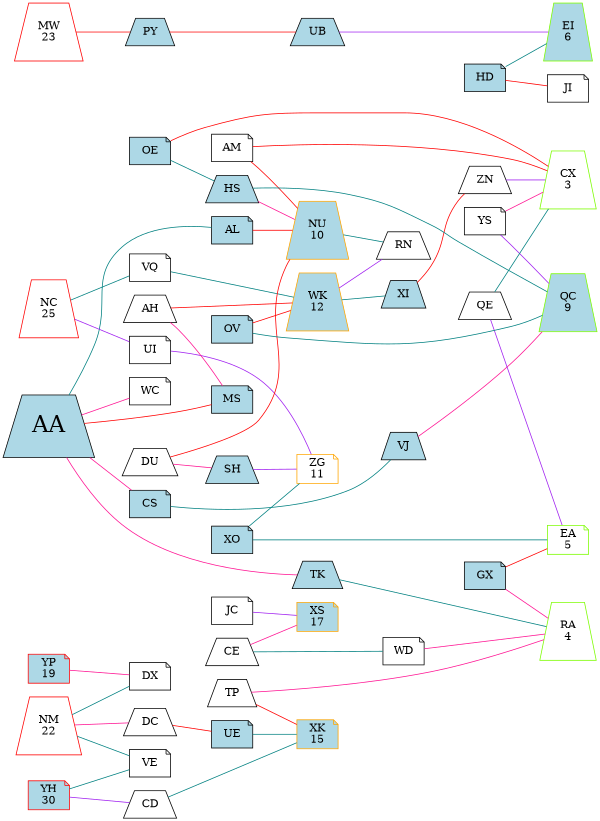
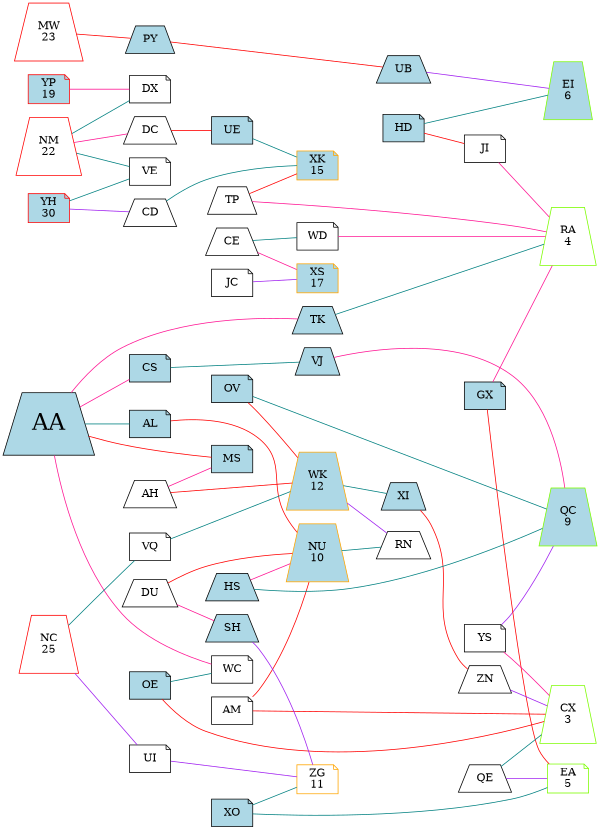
edge "OE" -- "HS": now "OE" -- "WC"
edge "JI" -- "RA 4": added
